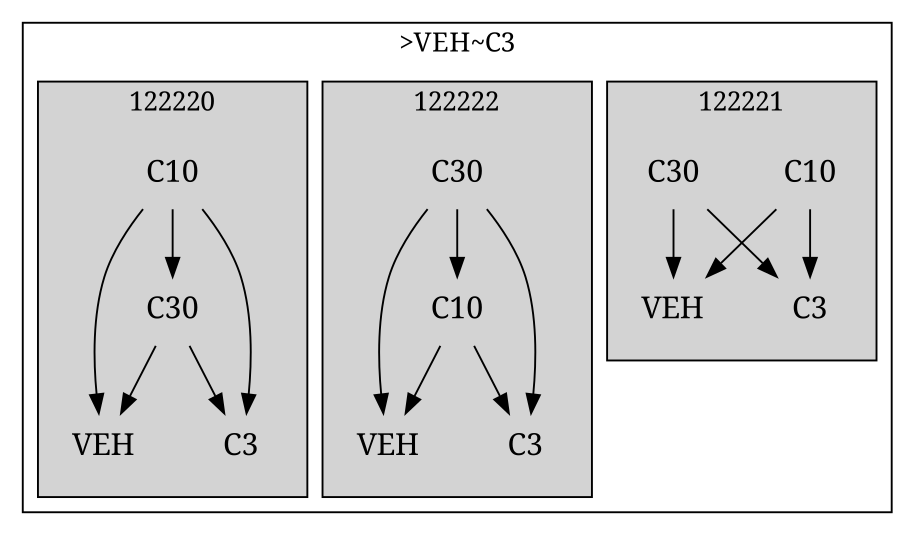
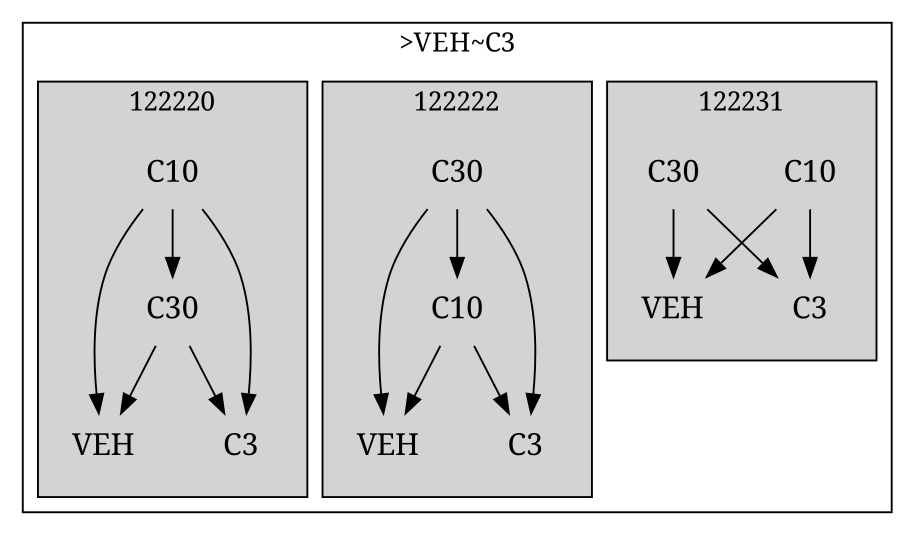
cluster "122221": label "122221" -> "122231"
